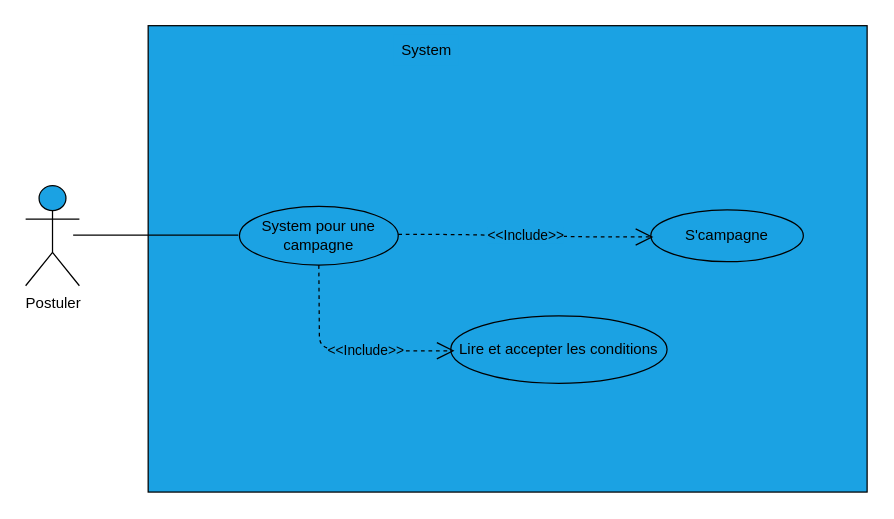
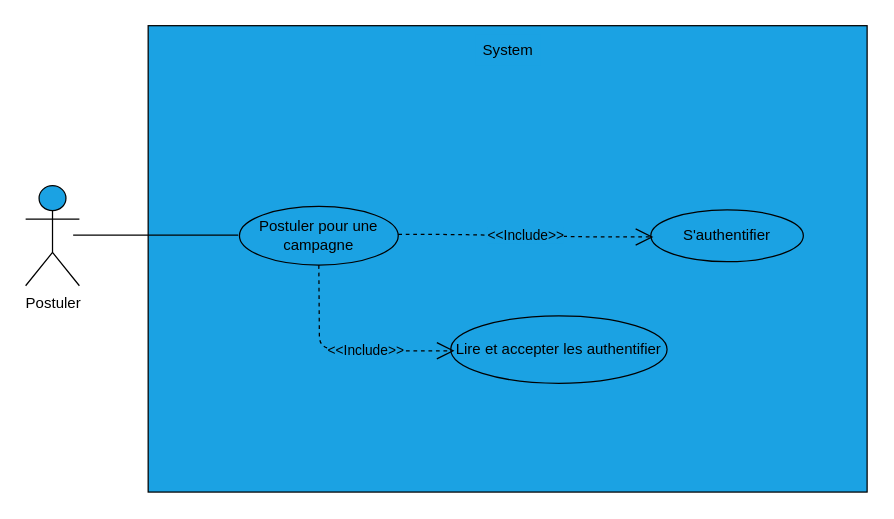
node "System": moved (426, 50) -> (508, 50)
node "System pour une campagne": label "System pour une campagne" -> "Postuler pour une campagne"
node "S'campagne": label "S'campagne" -> "S'authentifier"
node "Lire et accepter les conditions": label "Lire et accepter les conditions" -> "Lire et accepter les authentifier"
